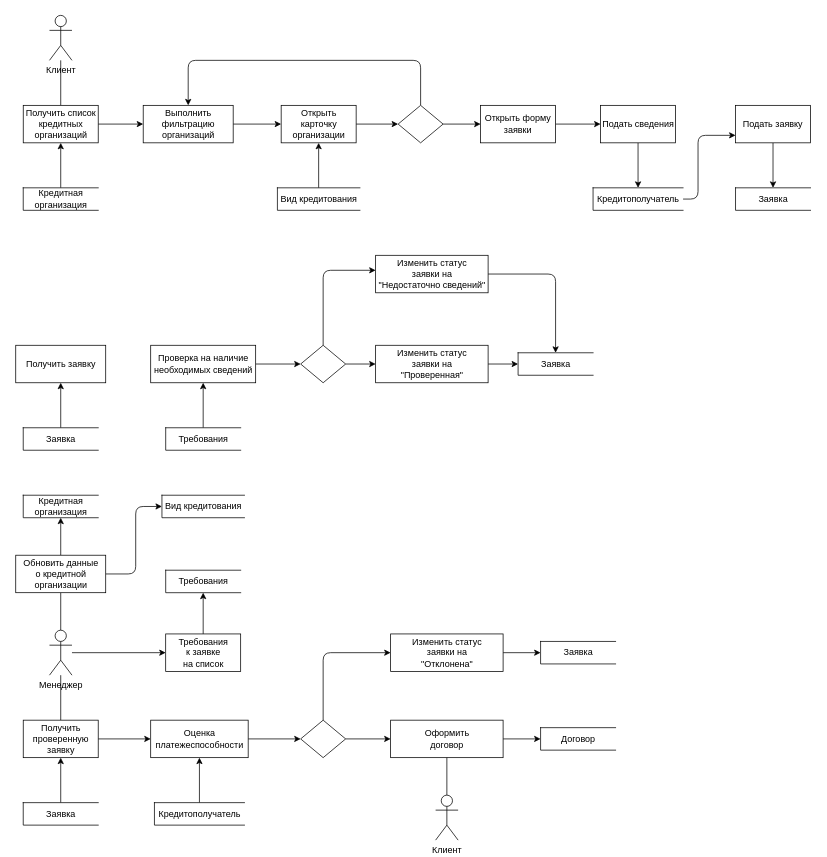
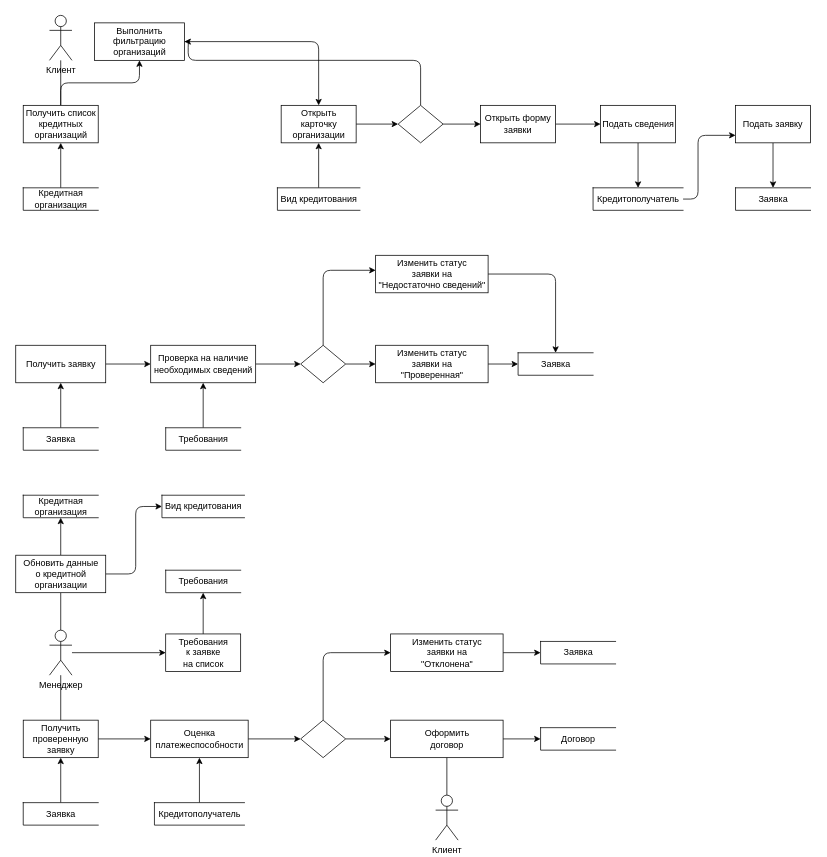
node "Выполнить фильтрацию организаций": moved (188, 124) -> (139, 42)
edge "Получить заявку" -> "Проверка на наличие необходимых сведений": added
